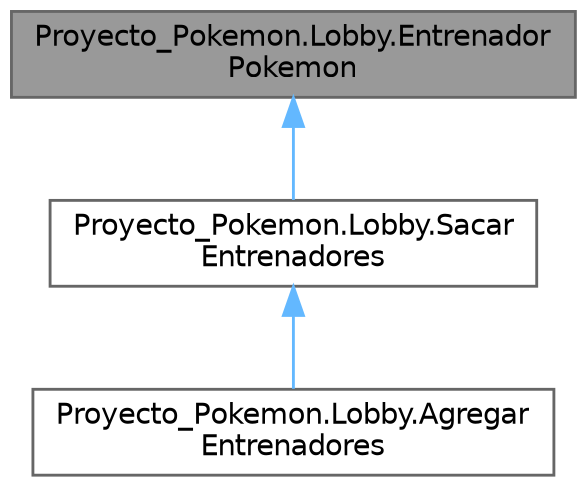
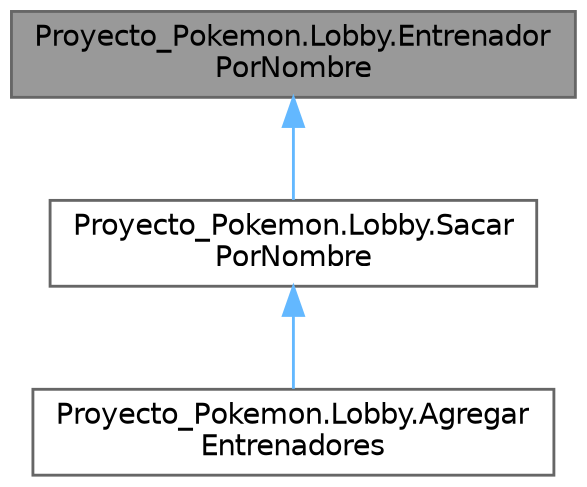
node "Proyecto_Pokemon.Lobby.Entrenador Pokemon": label "Proyecto_Pokemon.Lobby.Entrenador Pokemon" -> "Proyecto_Pokemon.Lobby.Entrenador PorNombre"
node "Proyecto_Pokemon.Lobby.Sacar Entrenadores": label "Proyecto_Pokemon.Lobby.Sacar Entrenadores" -> "Proyecto_Pokemon.Lobby.Sacar PorNombre"
